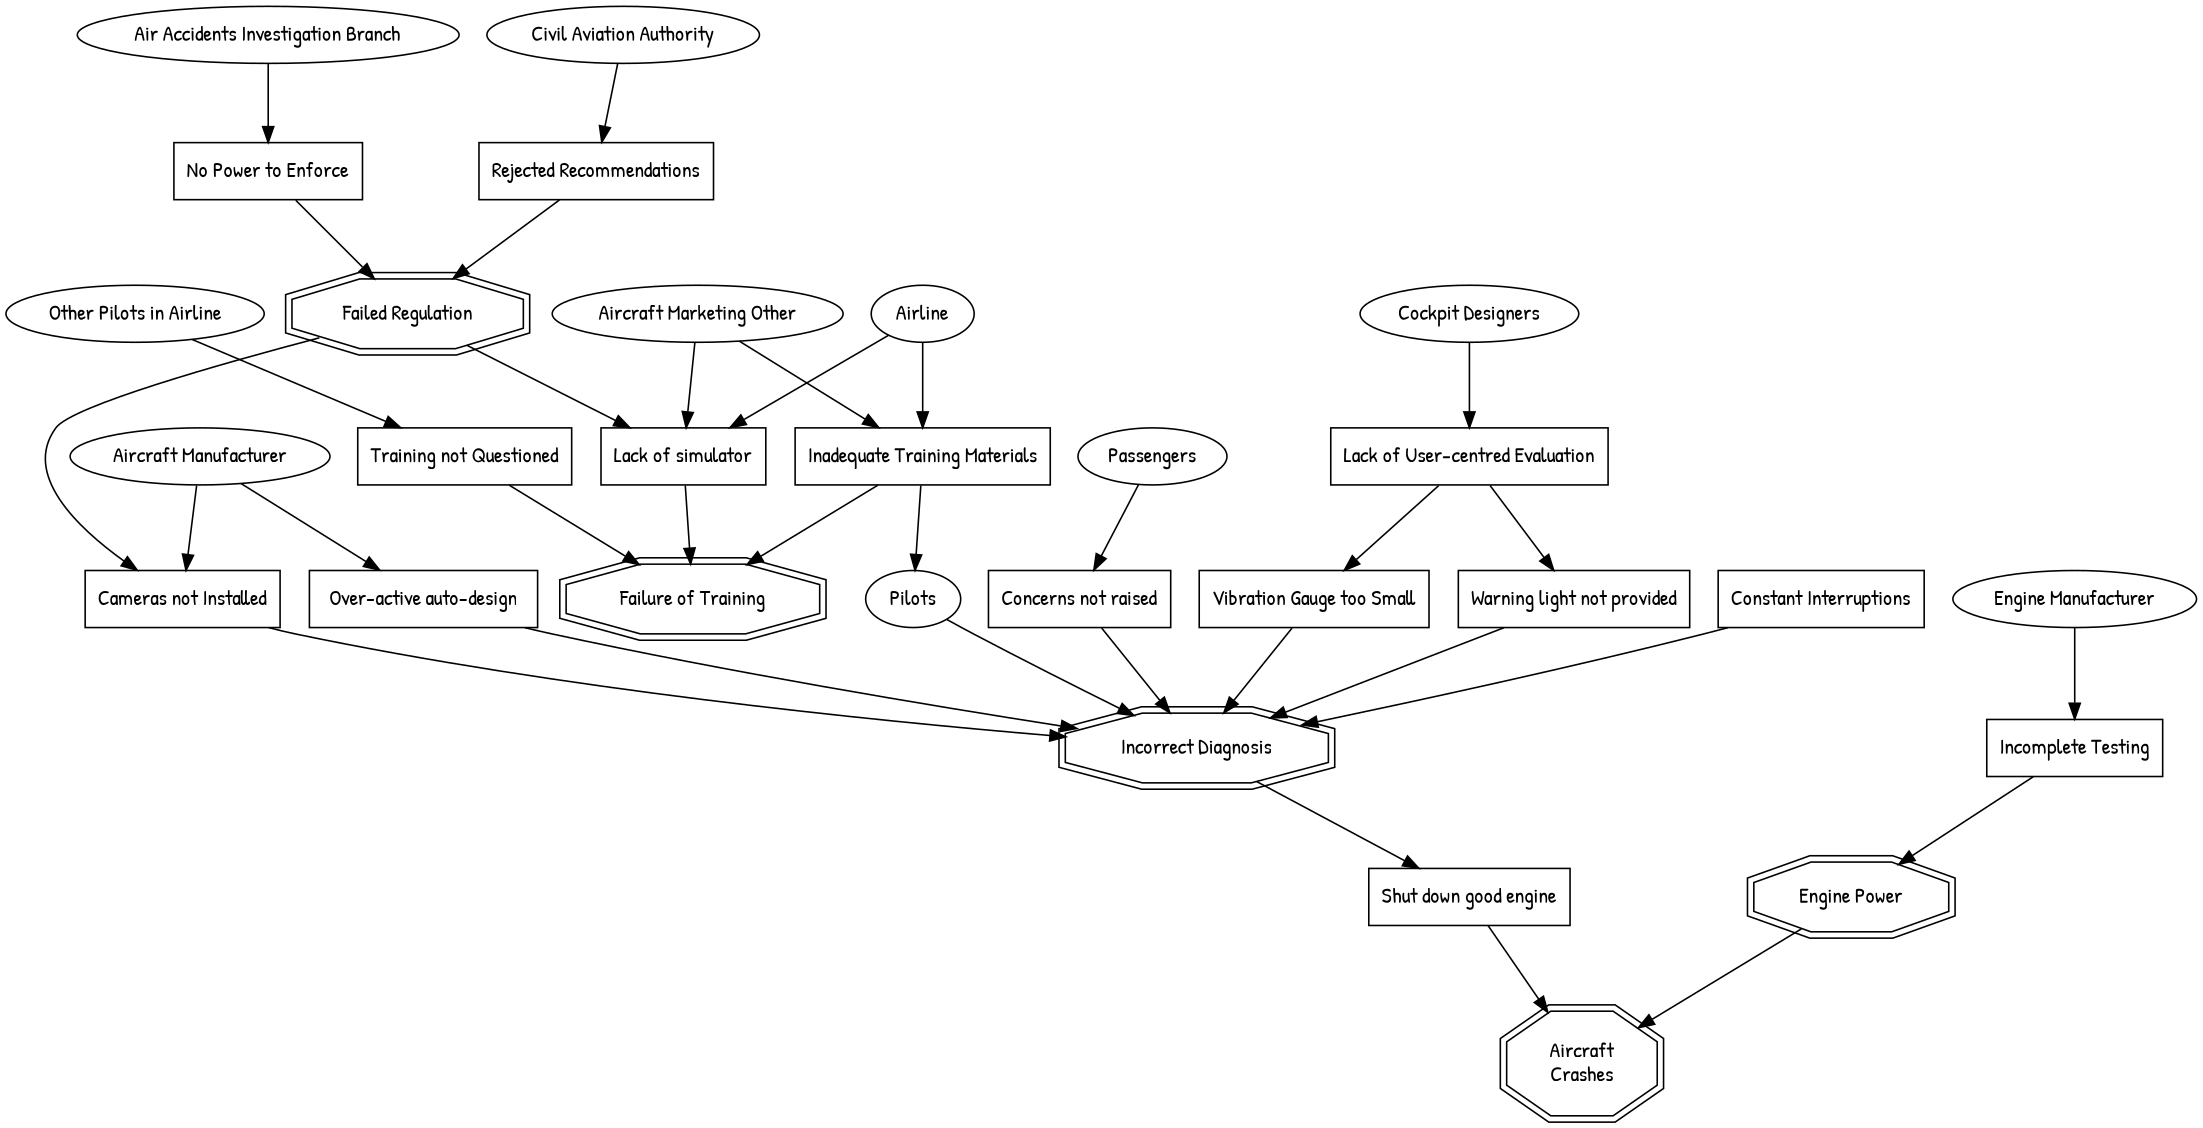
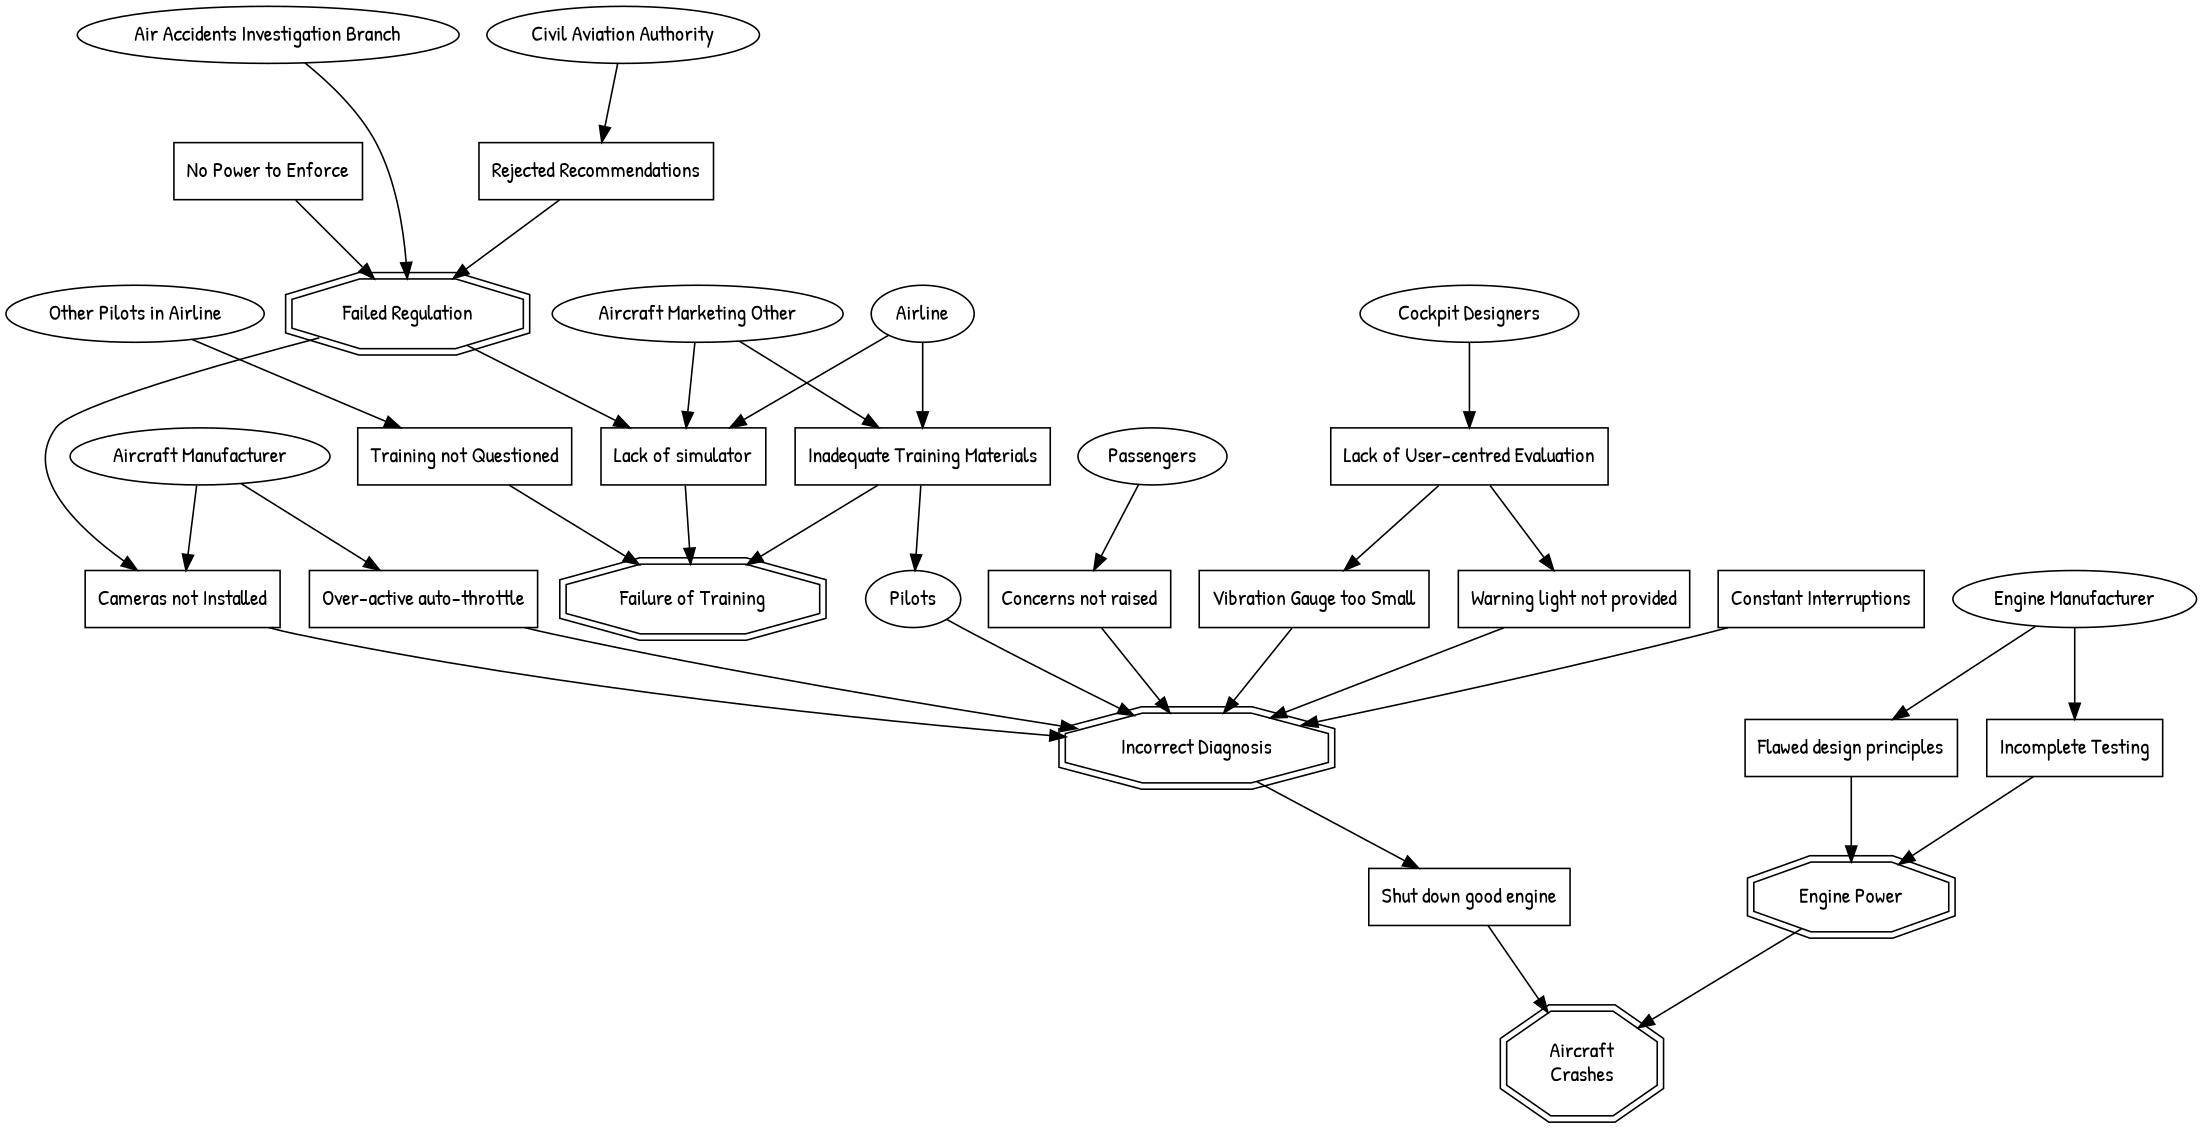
edge "Air Accidents Investigation Branch" -> "No Power to Enforce": now "Air Accidents Investigation Branch" -> "Failed Regulation"
node "Over-active auto-design": label "Over-active auto-design" -> "Over-active auto-throttle"
node "Flawed design principles": added
